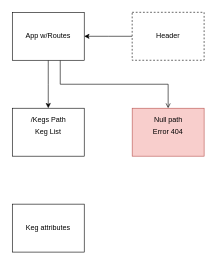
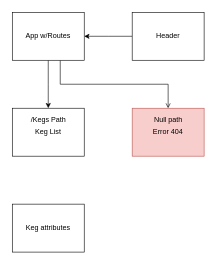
node "Header": style dashed -> solid
